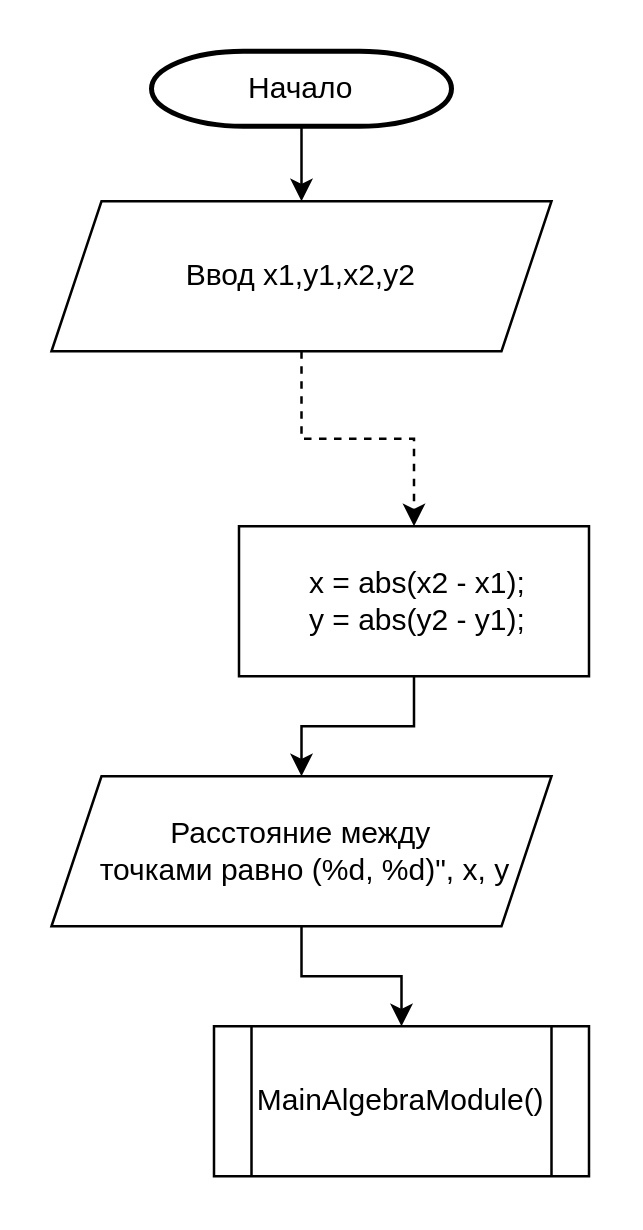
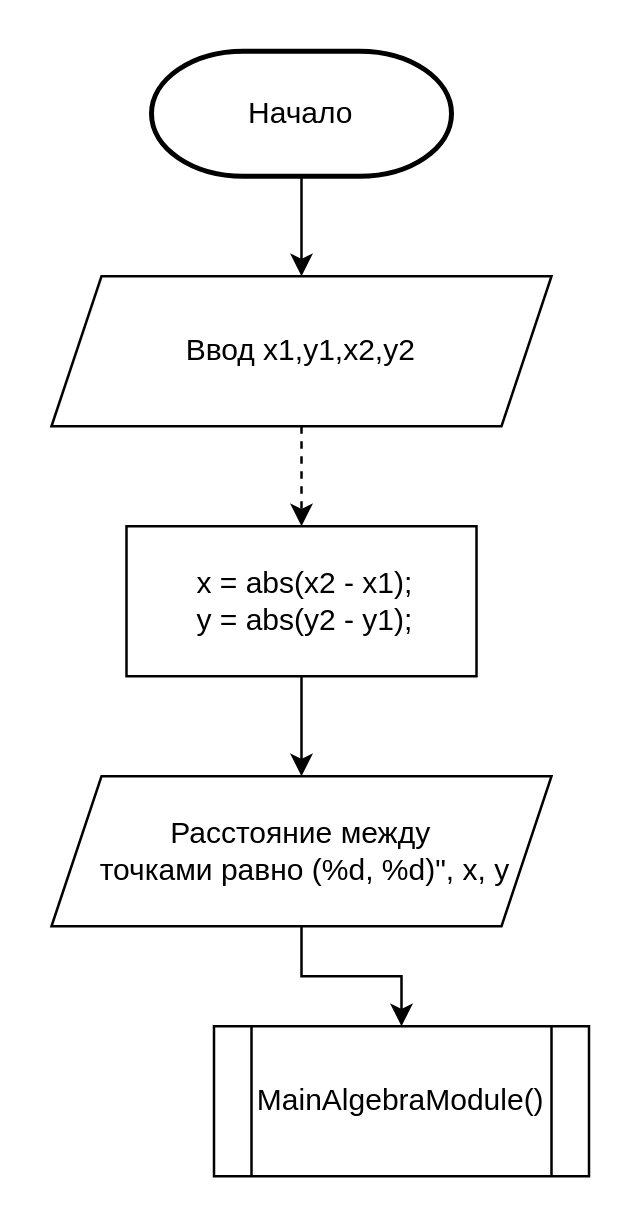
node "Начало": size 300x75 -> 300x125
node "Ввод x1,y1,x2,y2": moved (301, 276) -> (301, 351)
node "x = abs(x2 - x1); y = abs(y2 - y1);": moved (414, 601) -> (301, 601)
